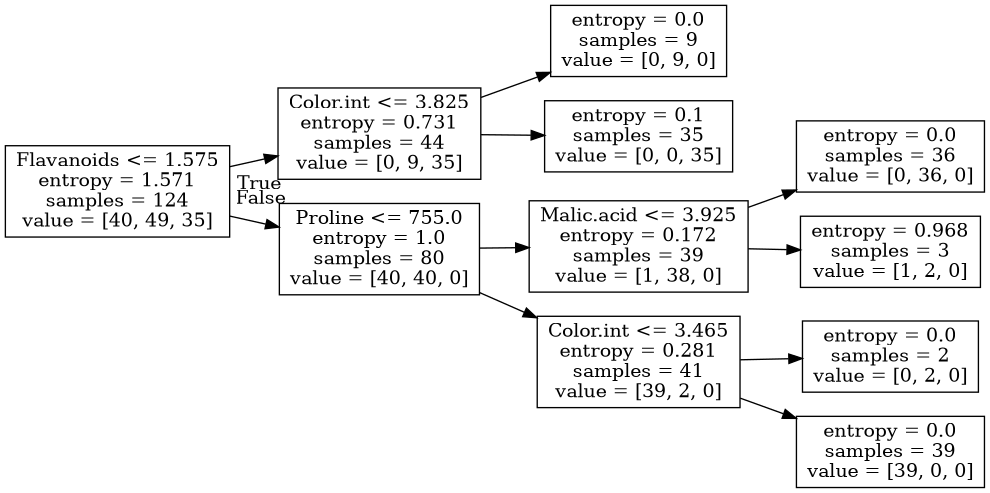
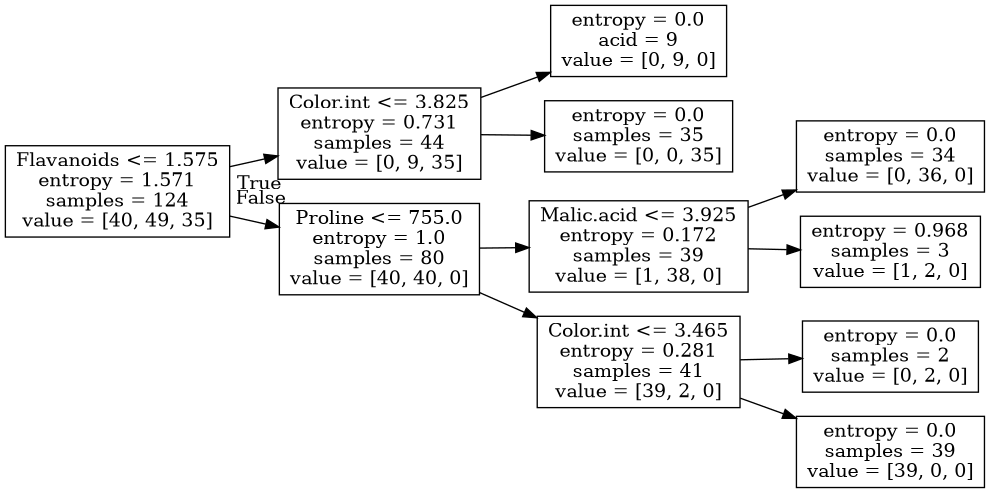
node "entropy = 0.0 samples = 9 value = [0, 9, 0]": label "entropy = 0.0 samples = 9 value = [0, 9, 0]" -> "entropy = 0.0 acid = 9 value = [0, 9, 0]"
node "entropy = 0.1 samples = 35 value = [0, 0, 35]": label "entropy = 0.1 samples = 35 value = [0, 0, 35]" -> "entropy = 0.0 samples = 35 value = [0, 0, 35]"
node "entropy = 0.0 samples = 36 value = [0, 36, 0]": label "entropy = 0.0 samples = 36 value = [0, 36, 0]" -> "entropy = 0.0 samples = 34 value = [0, 36, 0]"
